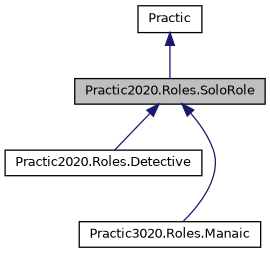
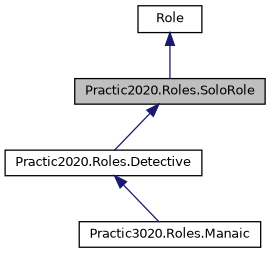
node "Practic": label "Practic" -> "Role"
edge "Practic3020.Roles.Manaic" -> "Practic2020.Roles.SoloRole": now "Practic3020.Roles.Manaic" -> "Practic2020.Roles.Detective"
